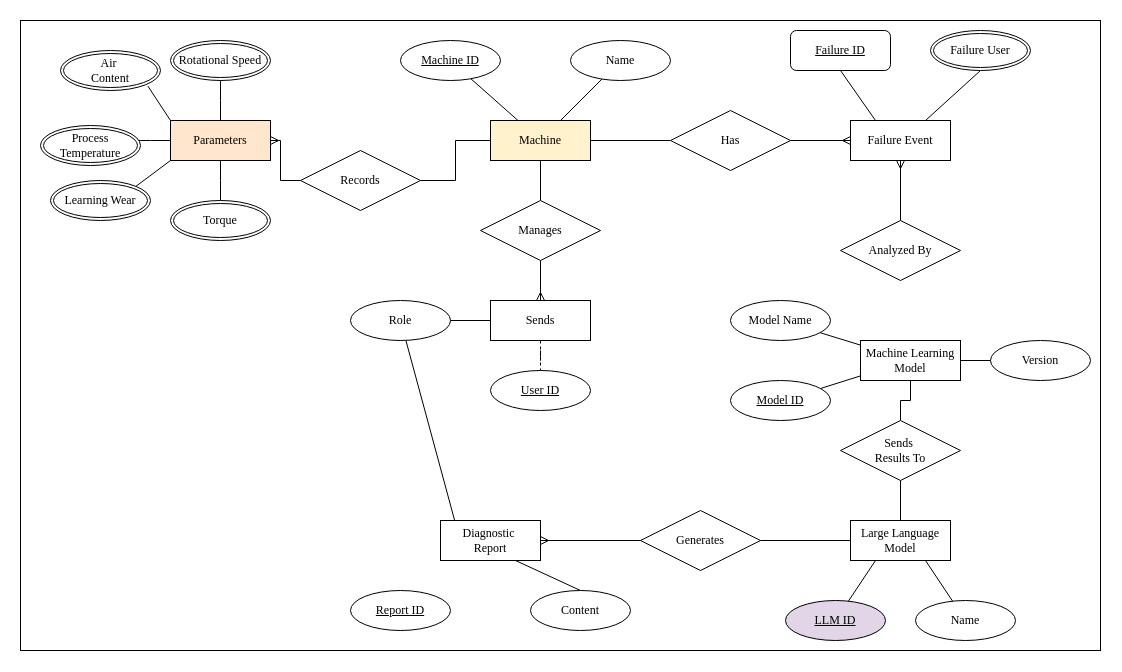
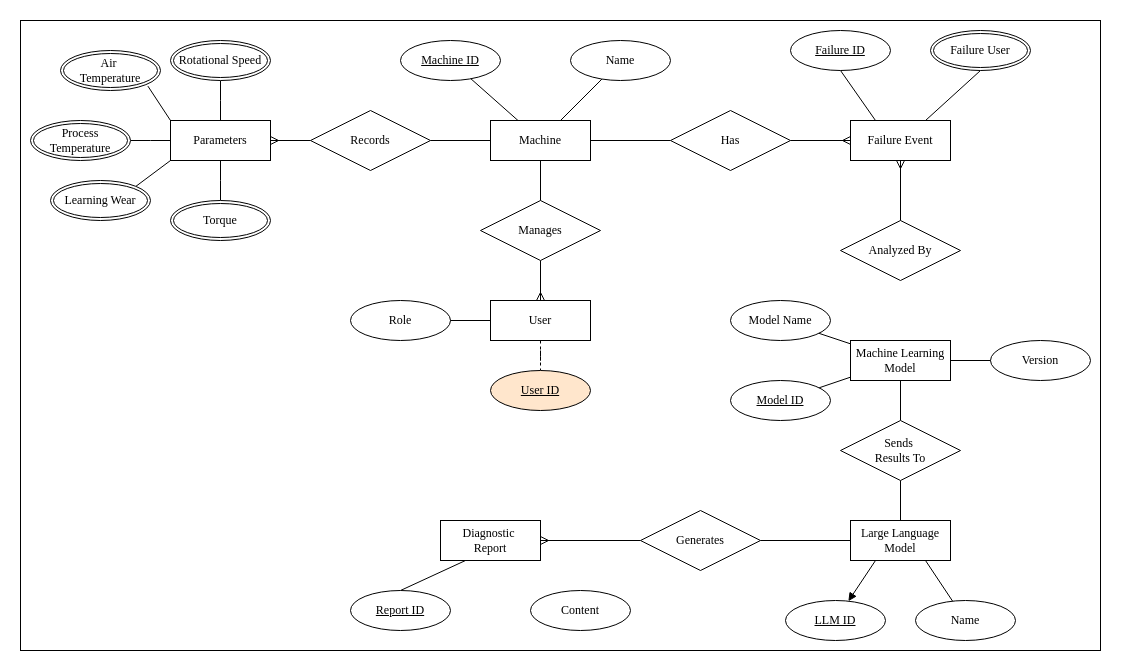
node "Failure ID": shape rounded rectangle -> ellipse
node "Air Content": label "Air Content" -> "Air Temperature"
node "Parameters": fillcolor #ffe6cc -> #ffffff
node "Machine": fillcolor #fff2cc -> #ffffff
node "Process Temperature": moved (91, 146) -> (81, 141)
node "Records": moved (361, 181) -> (371, 141)
node "Sends": label "Sends" -> "User"
node "Machine Learning Model": moved (911, 361) -> (901, 361)
node "User ID": fillcolor #ffffff -> #ffe6cc
edge "Role" -- "Diagnostic Report": now "Report ID" -- "Diagnostic Report"
edge "Diagnostic Report" -- "Content": removed
edge "Large Language Model" -- "LLM ID": arrowhead none -> block
node "LLM ID": fillcolor #e1d5e7 -> #ffffff
